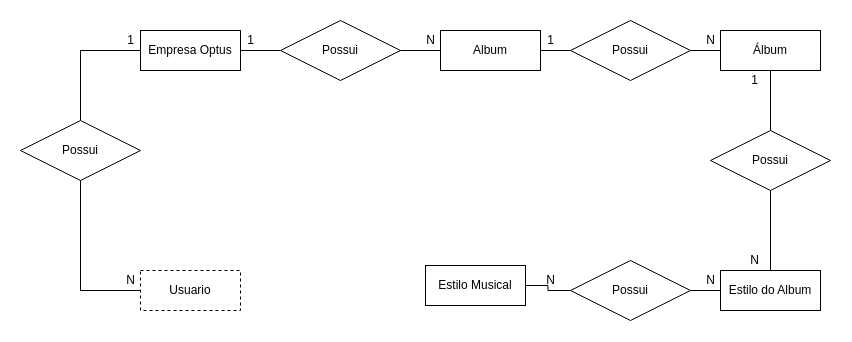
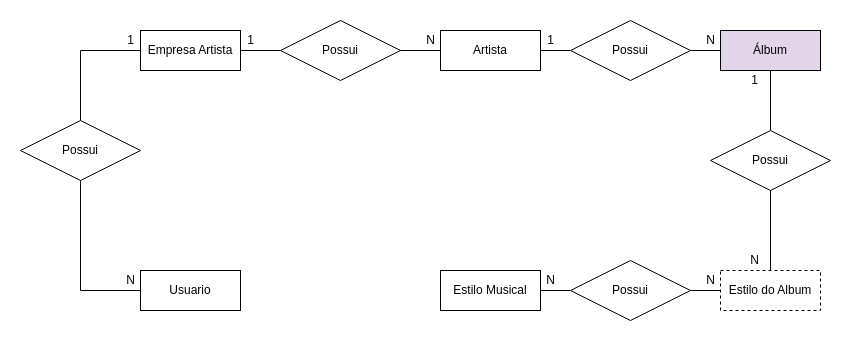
node "Empresa Optus": label "Empresa Optus" -> "Empresa Artista"
node "Album": label "Album" -> "Artista"
node "Álbum": fillcolor #ffffff -> #e1d5e7
node "Estilo Musical": moved (476, 286) -> (491, 291)
node "Usuario": style dashed -> solid
node "Estilo do Album": style solid -> dashed
